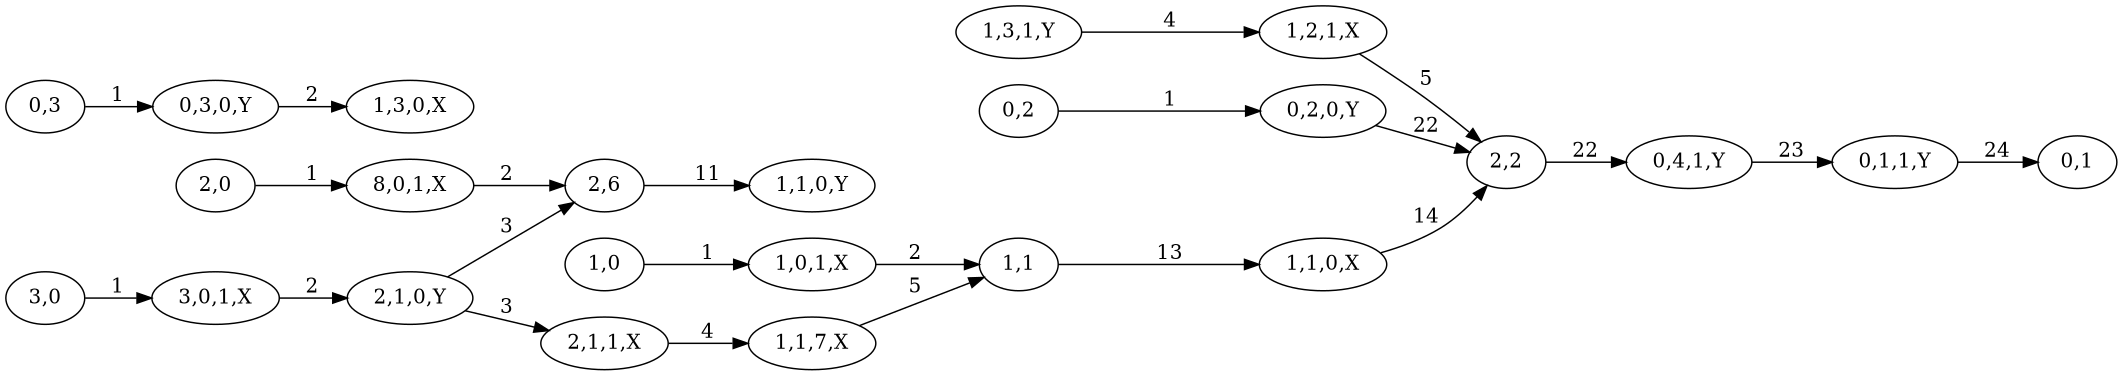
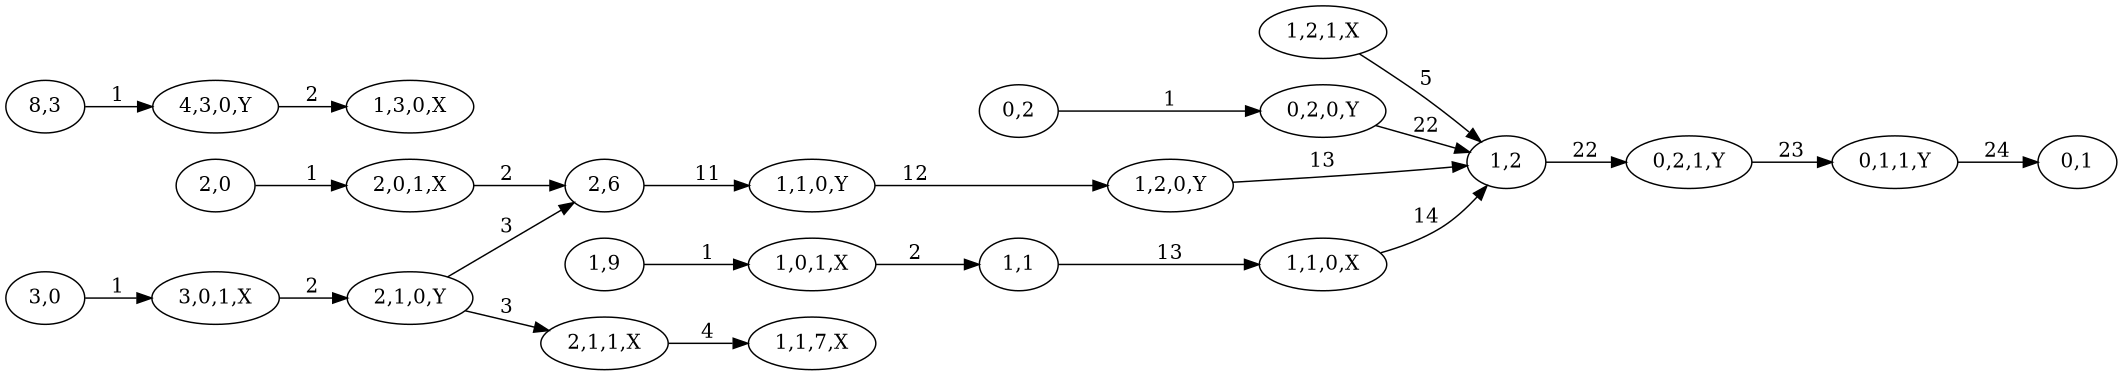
node "1,3,1,Y": removed
node "0,3": label "0,3" -> "8,3"
node "0,3,0,Y": label "0,3,0,Y" -> "4,3,0,Y"
node "2,2": label "2,2" -> "1,2"
node "0,4,1,Y": label "0,4,1,Y" -> "0,2,1,Y"
node "8,0,1,X": label "8,0,1,X" -> "2,0,1,X"
node "1,2,0,Y": added
node "1,0": label "1,0" -> "1,9"
edge "1,1,7,X" -> "1,1": removed, label "5"
